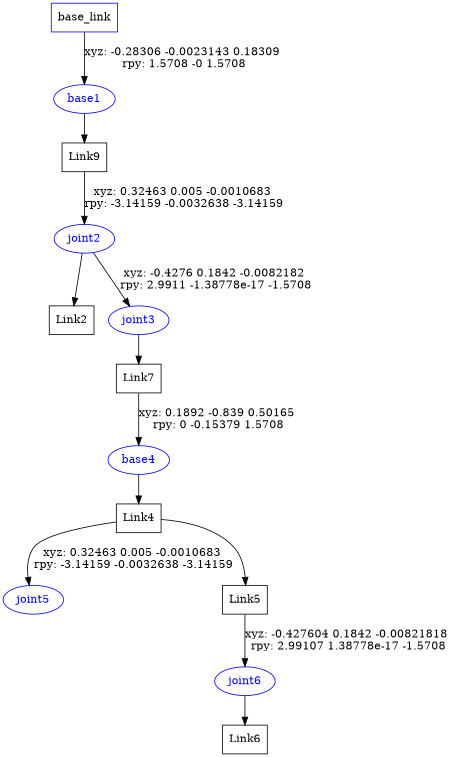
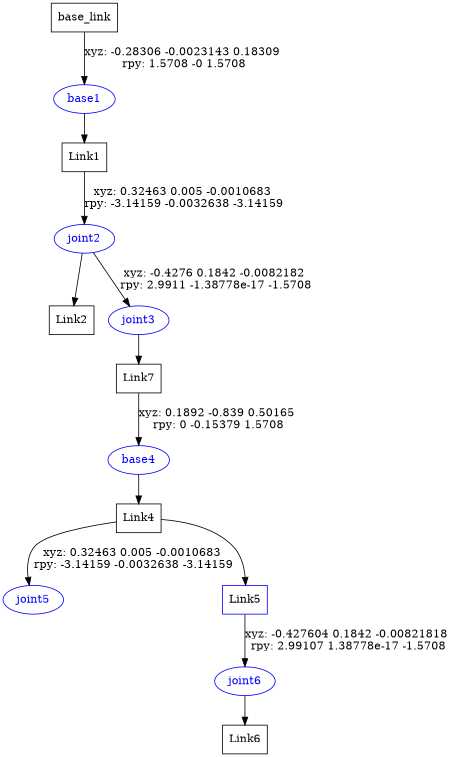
node "base_link": color blue -> black
node "Link9": label "Link9" -> "Link1"
node "Link5": color black -> blue
